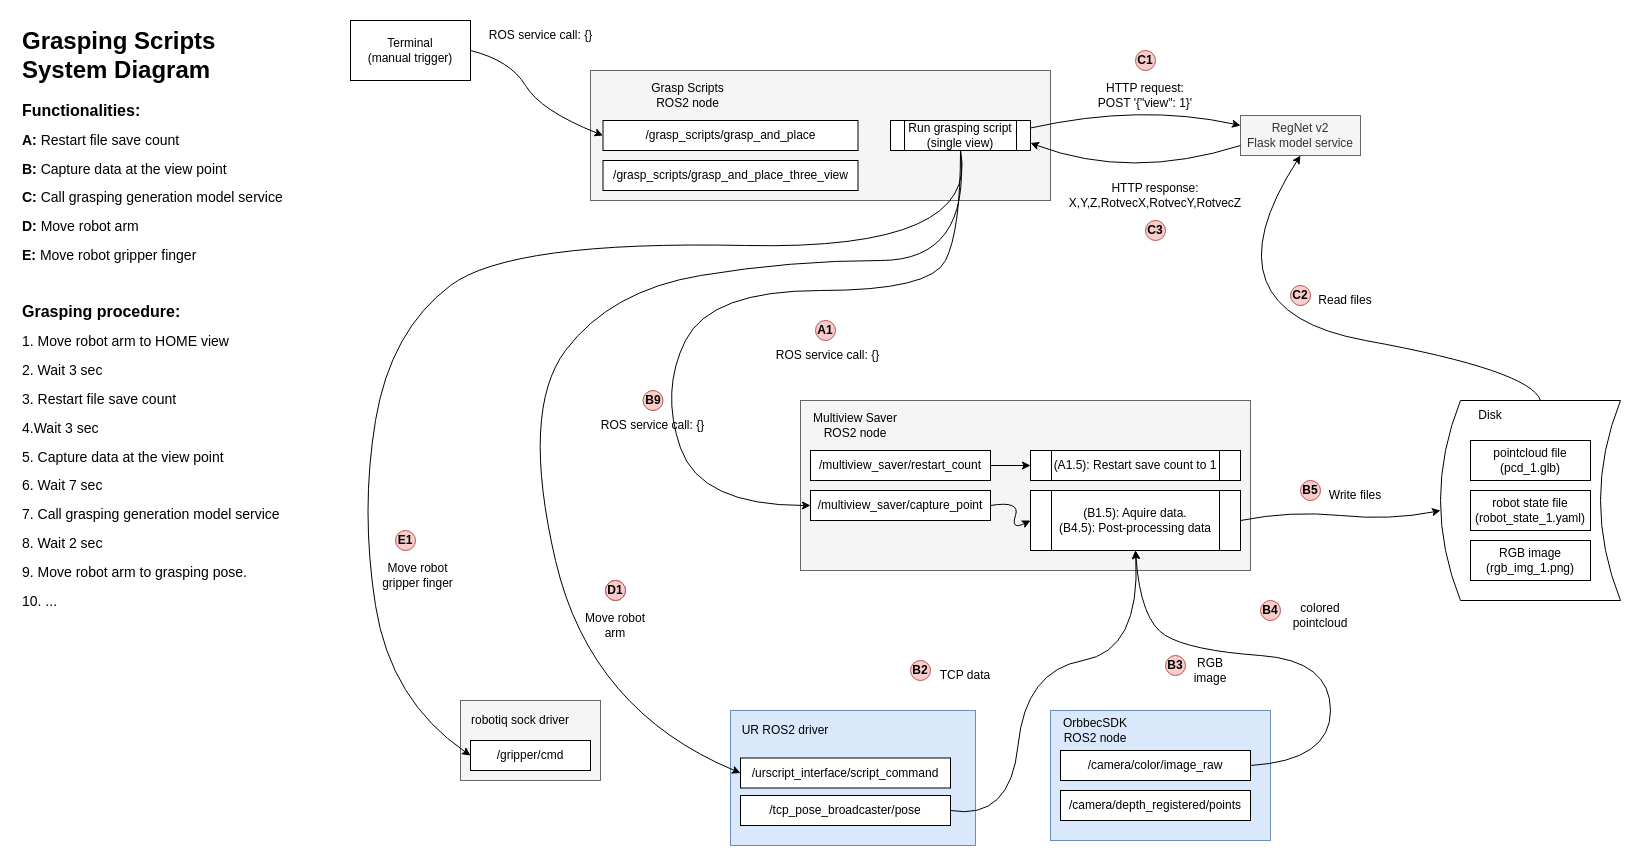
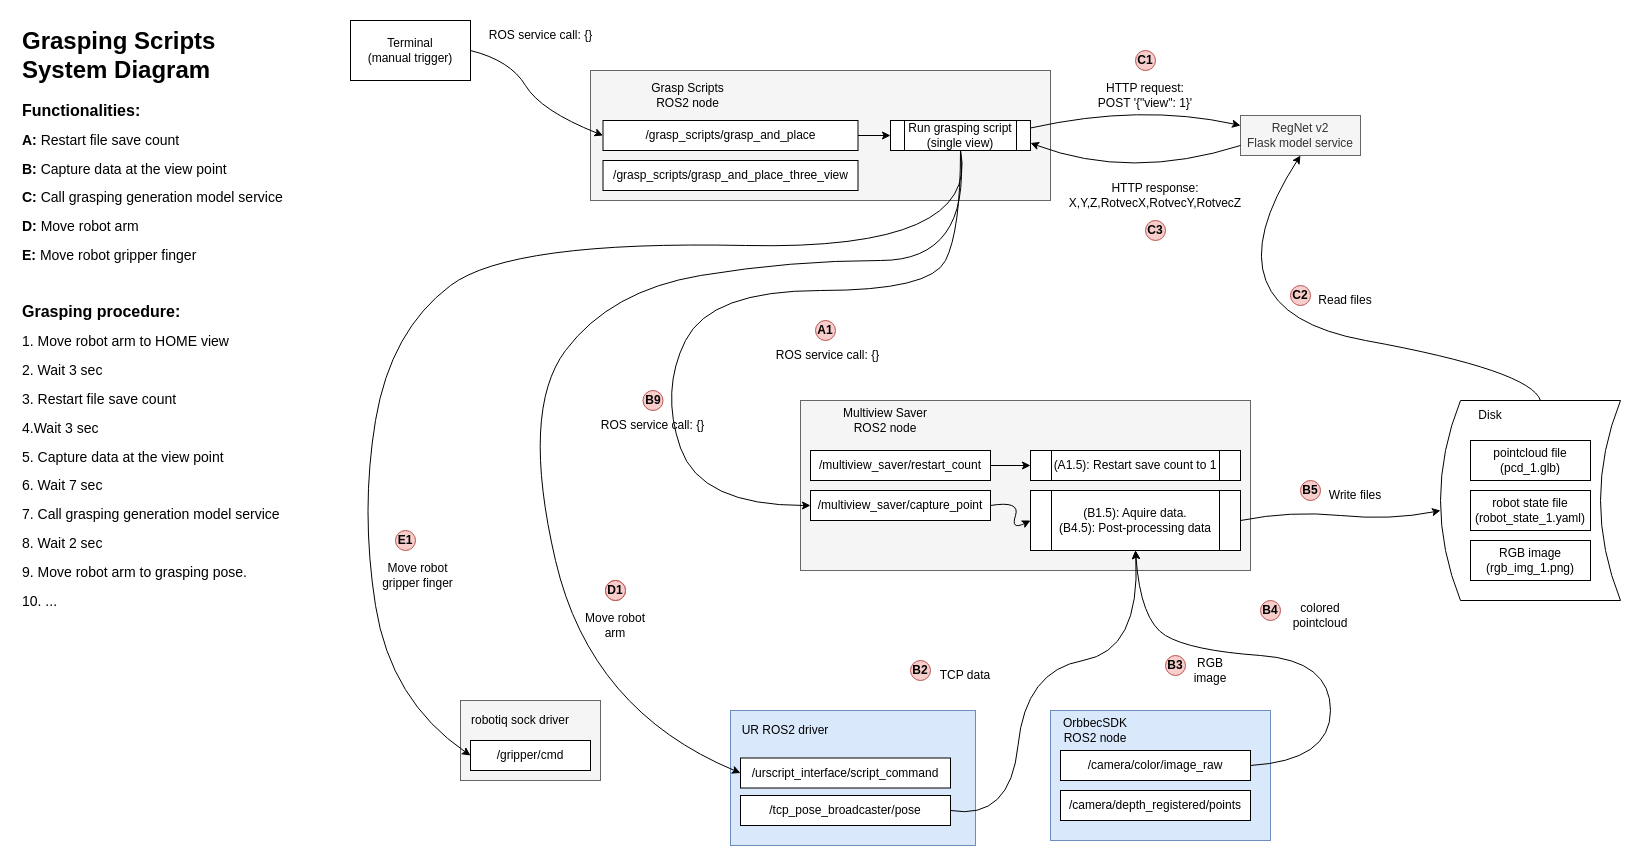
edge "/grasp_scripts/grasp_and_place" -> "Run grasping script (single view)": added
node "Multiview Saver ROS2 node": moved (856, 426) -> (886, 421)
